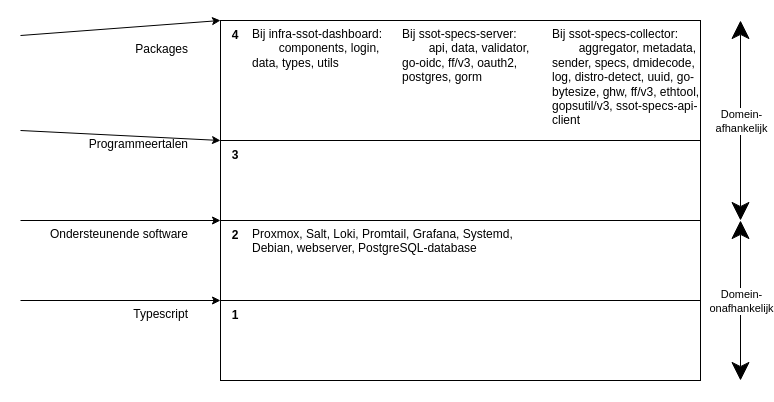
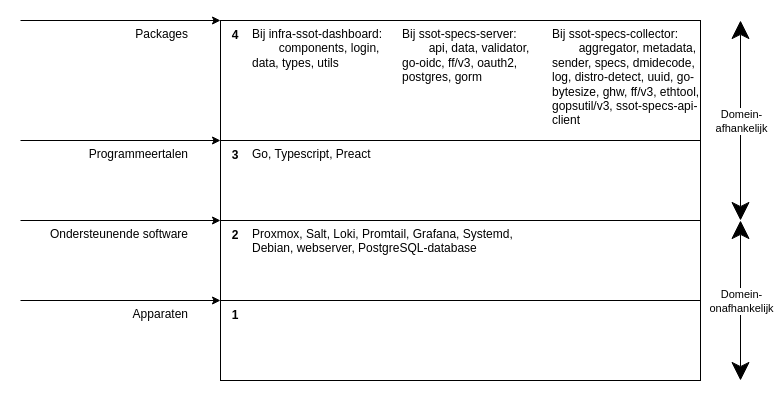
node "Packages": moved (106, 76) -> (106, 61)
node "Programmeertalen": moved (106, 171) -> (106, 181)
node "Go, Typescript, Preact": added
node "Typescript": label "Typescript" -> "Apparaten"
